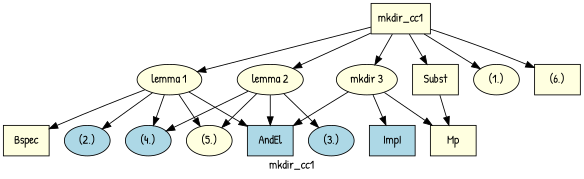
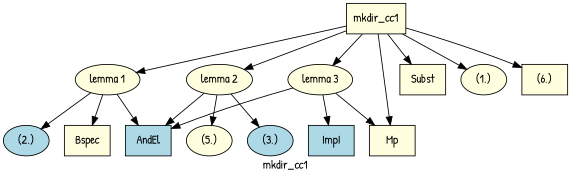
node "mkdir 3": label "mkdir 3" -> "lemma 3"
edge "Subst" -> "Mp": now "mkdir_cc1" -> "Mp"
edge "lemma 1" -> "(5.)": removed
node "(4.)": removed
